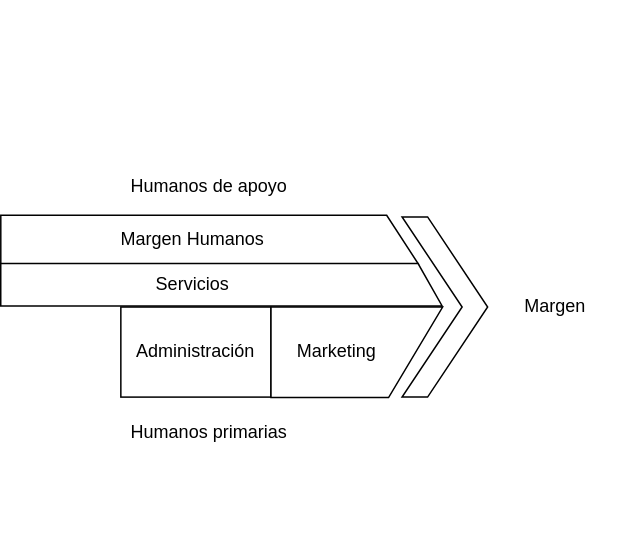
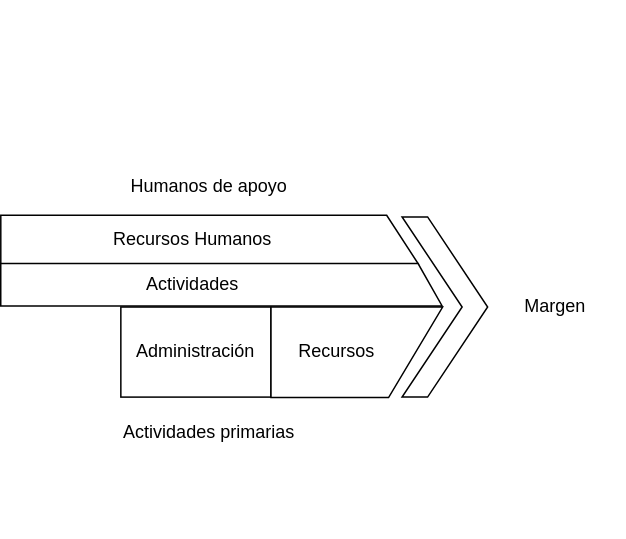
node "Margen Humanos": label "Margen Humanos" -> "Recursos Humanos"
node "Servicios": label "Servicios" -> "Actividades"
node "Marketing": label "Marketing" -> "Recursos"
node "Humanos primarias": label "Humanos primarias" -> "Actividades primarias"
